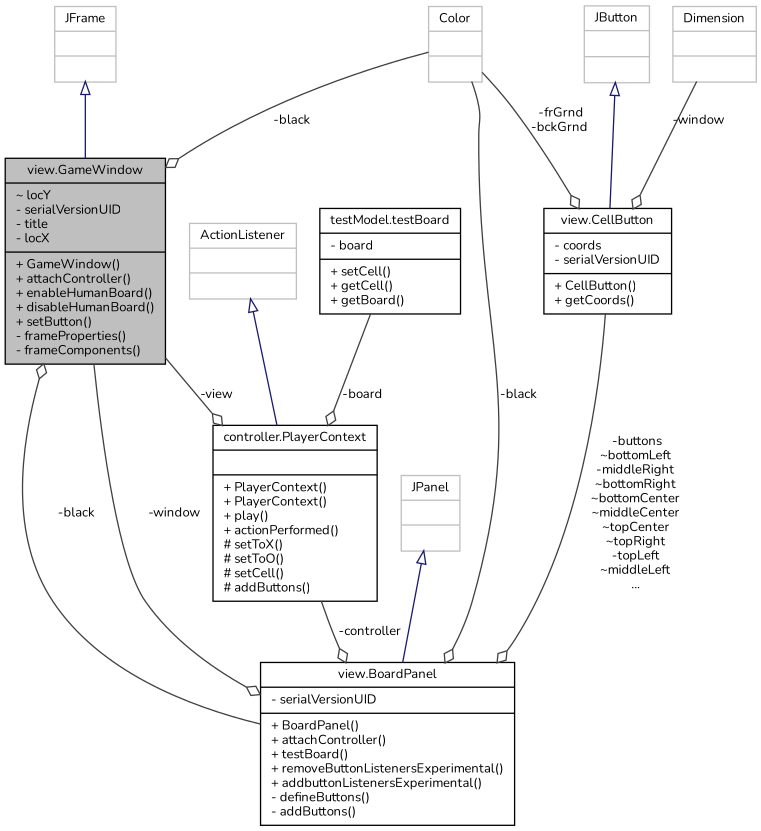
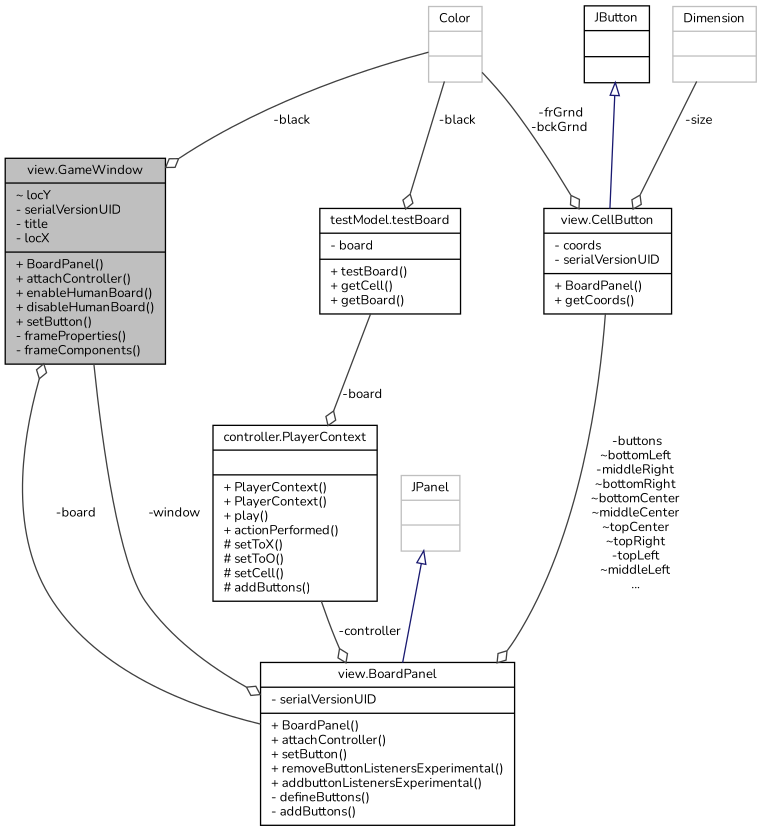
node "JFrame": removed
node "JButton": color grey75 -> black
edge "Dimension" -> "view.CellButton": label " -window" -> " -size"
node "ActionListener": removed
node "view.GameWindow": text "+ GameWindow()" -> "+ BoardPanel()"
node "testModel.testBoard": text "+ setCell()" -> "+ testBoard()"
node "view.CellButton": text "+ CellButton()" -> "+ BoardPanel()"
edge "Color" -> "view.BoardPanel": now "Color" -> "testModel.testBoard"
edge "view.GameWindow" -> "controller.PlayerContext": removed, label "-view"
edge "view.BoardPanel" -> "view.GameWindow": label " -black" -> " -board"
node "view.BoardPanel": text "+ testBoard()" -> "+ setButton()"
